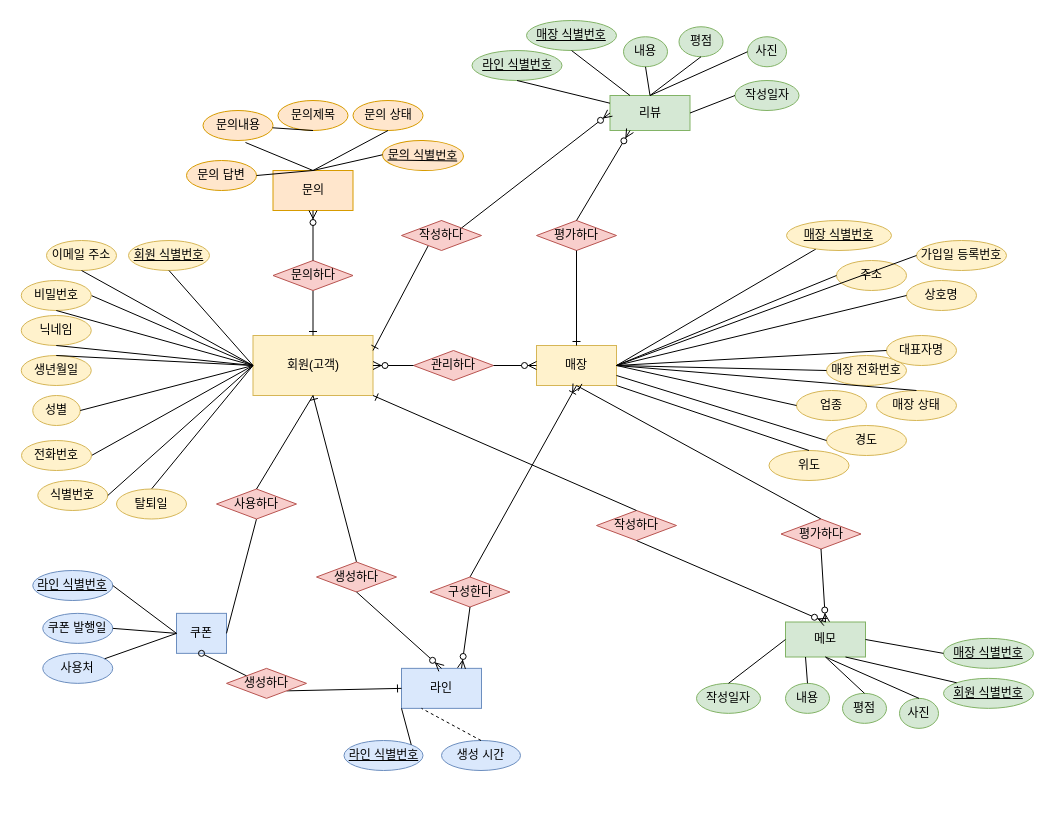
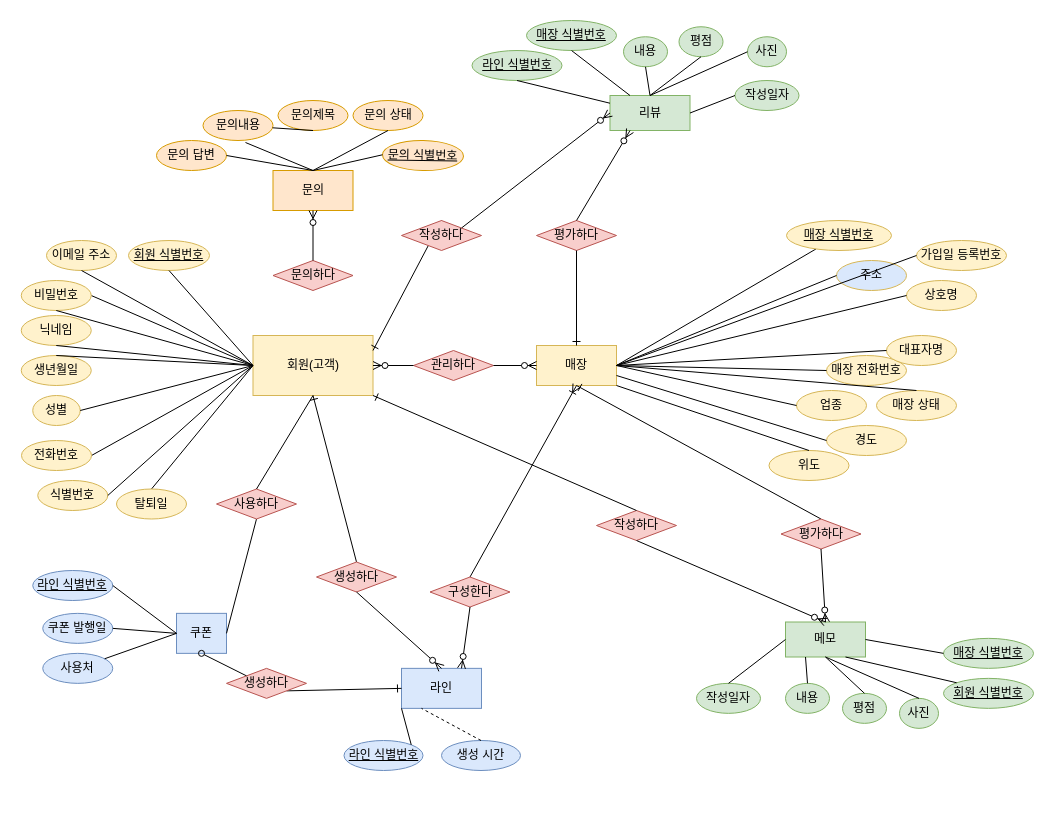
node "문의 답변": moved (222, 176) -> (192, 156)
node "주소": fillcolor #fff2cc -> #dae8fc
edge "문의하다" -> "회원(고객)": removed
